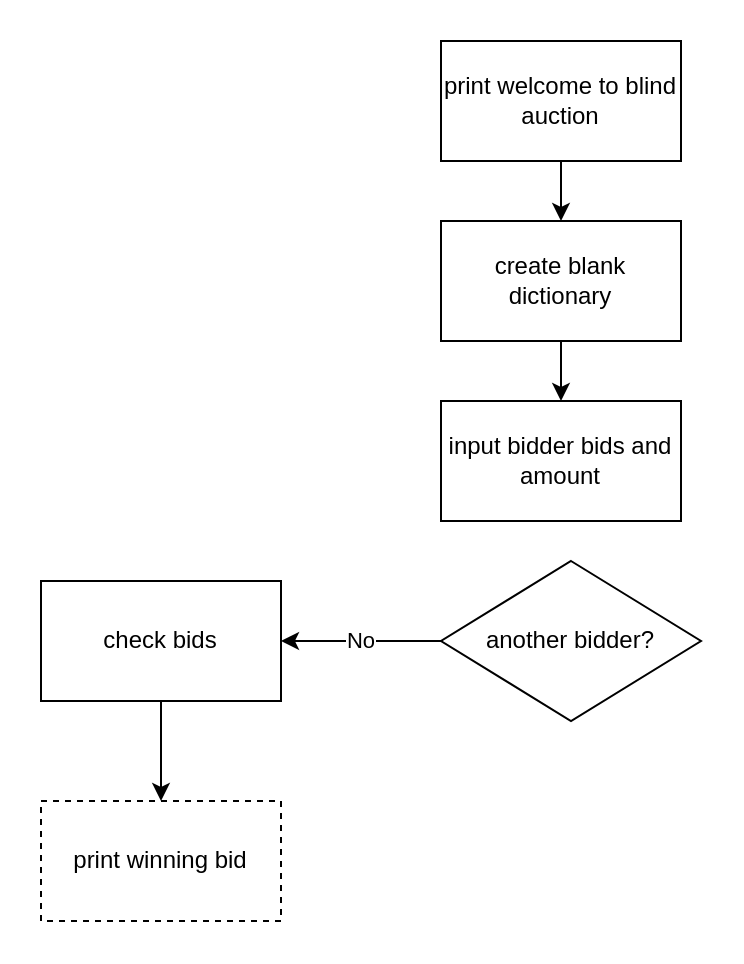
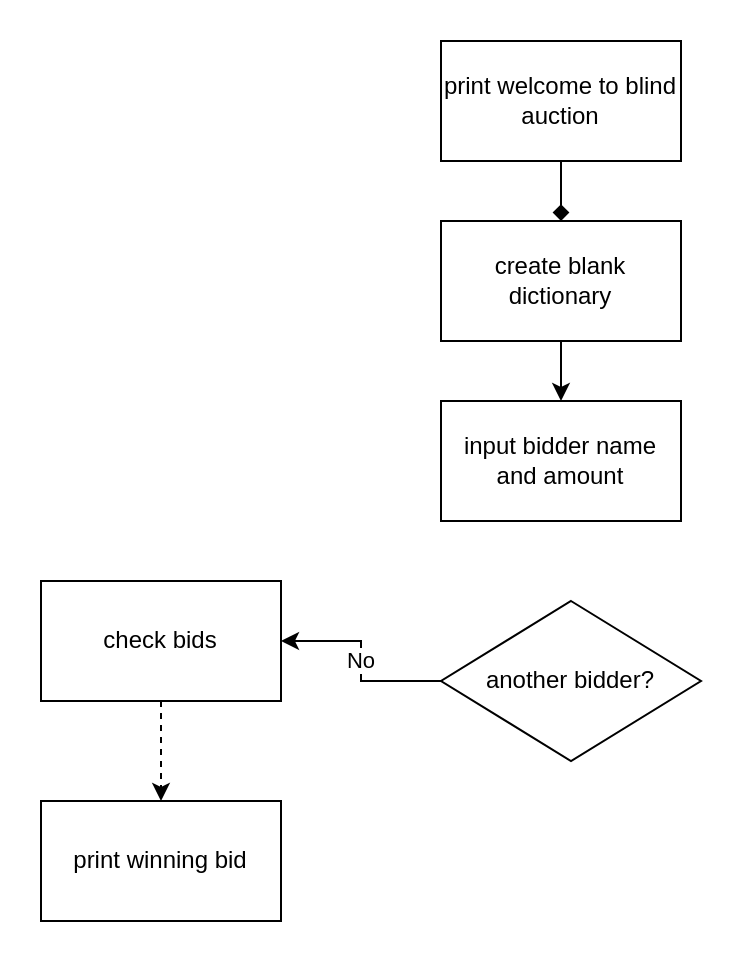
edge "print welcome to blind auction" -> "create blank dictionary": arrowhead classic -> diamond
node "input bidder bids and amount": label "input bidder bids and amount" -> "input bidder name and amount"
node "another bidder?": moved (571, 641) -> (571, 681)
edge "check bids" -> "print winning bid": style solid -> dashed
node "print winning bid": style dashed -> solid
